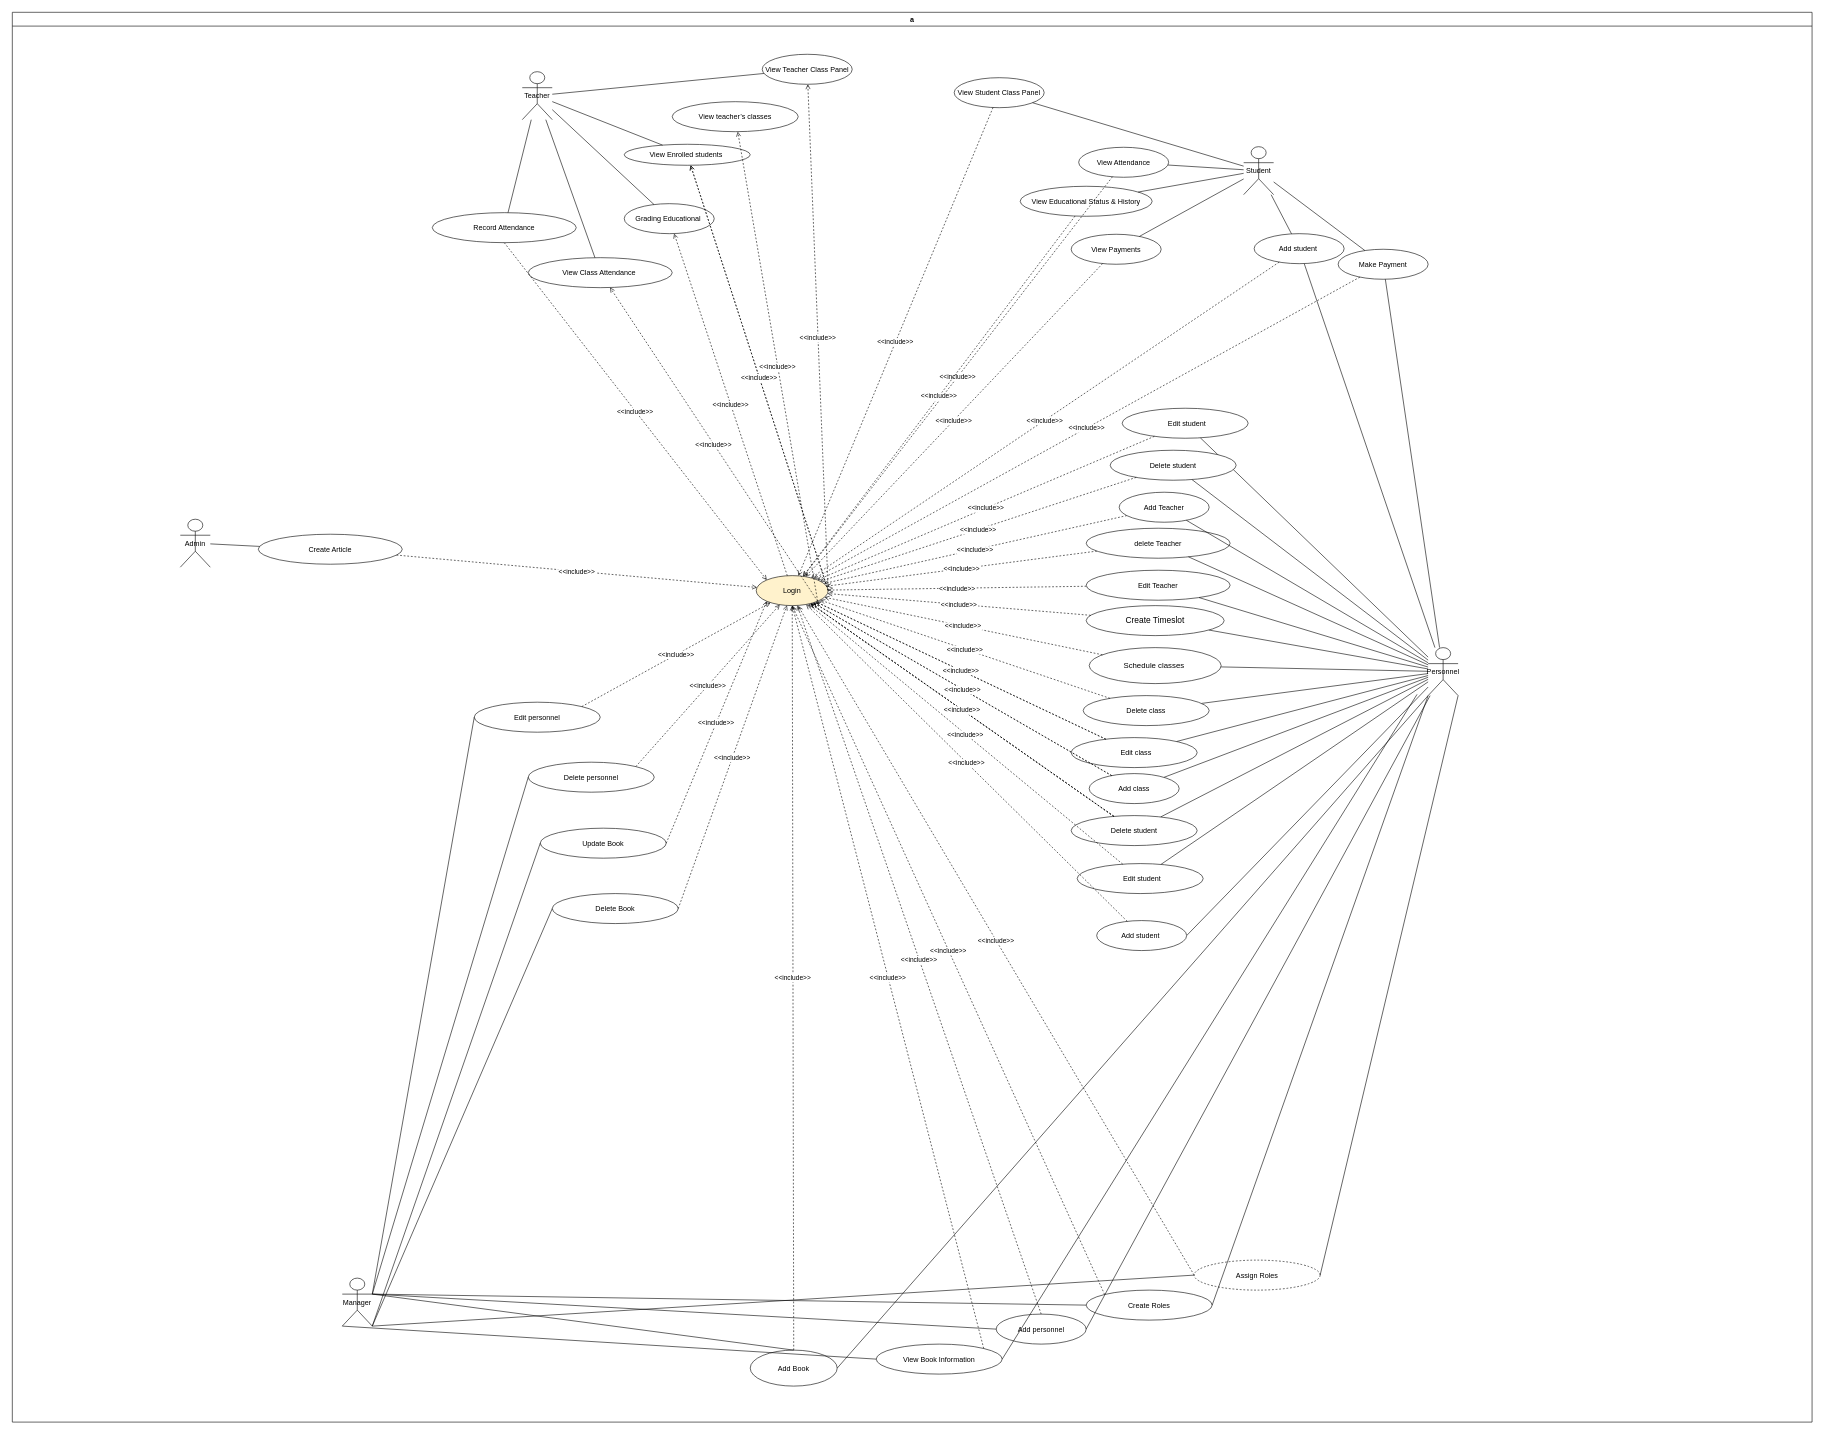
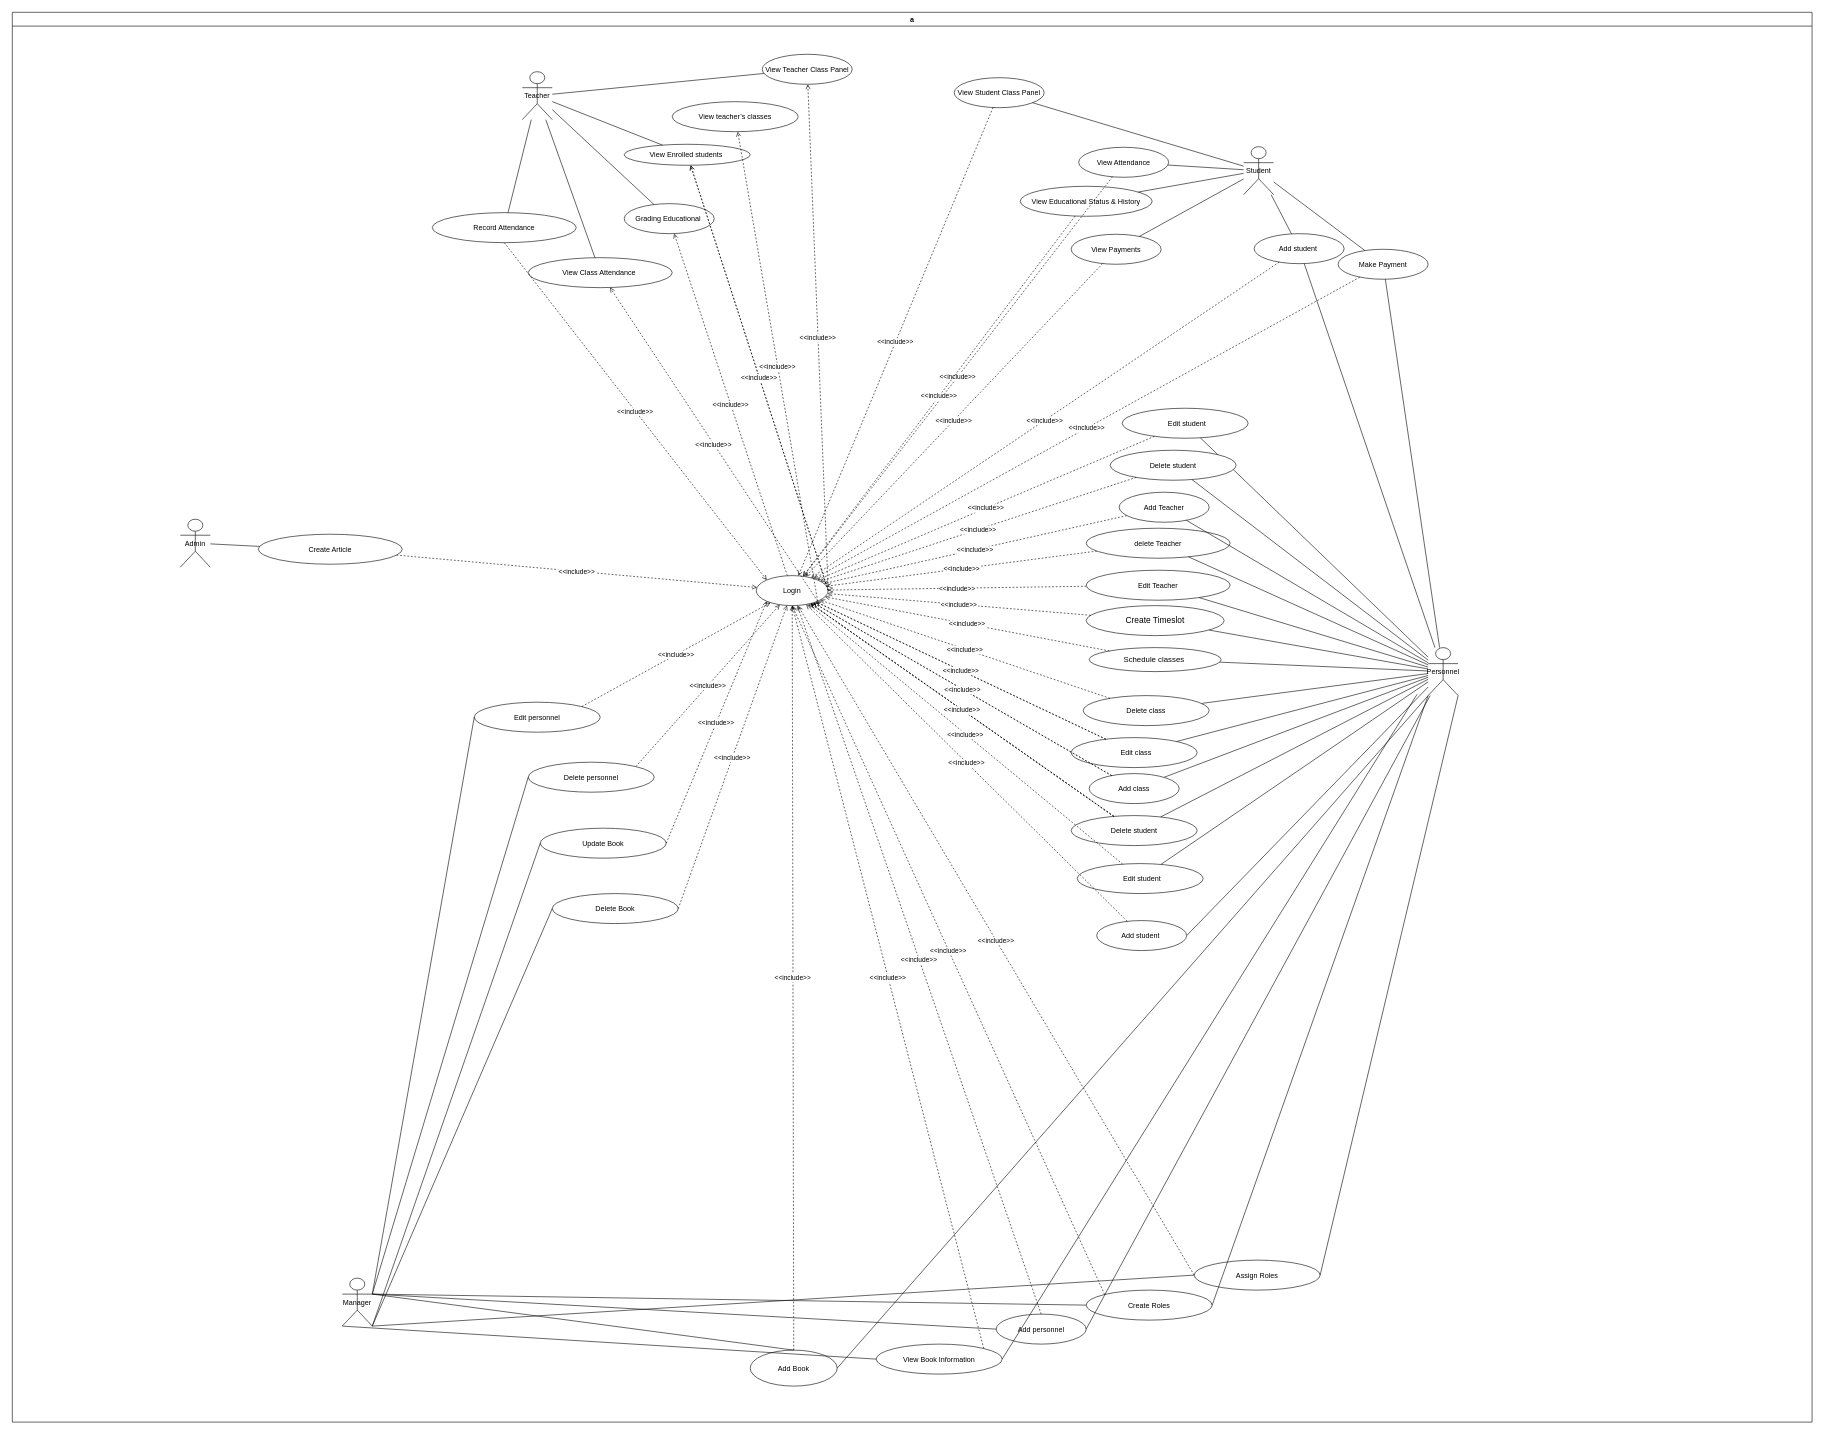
node "Login": fillcolor #fff2cc -> #ffffff
node "Schedule classes": size 132x36 -> 132x24
node "Assign Roles": style dashed -> solid
